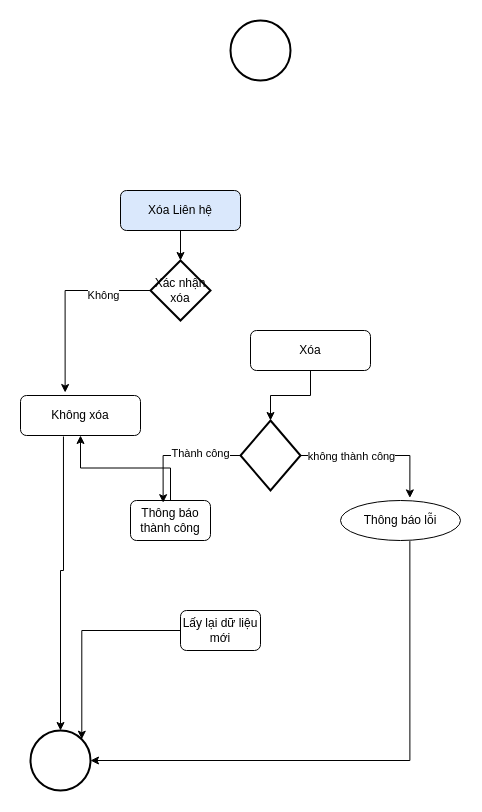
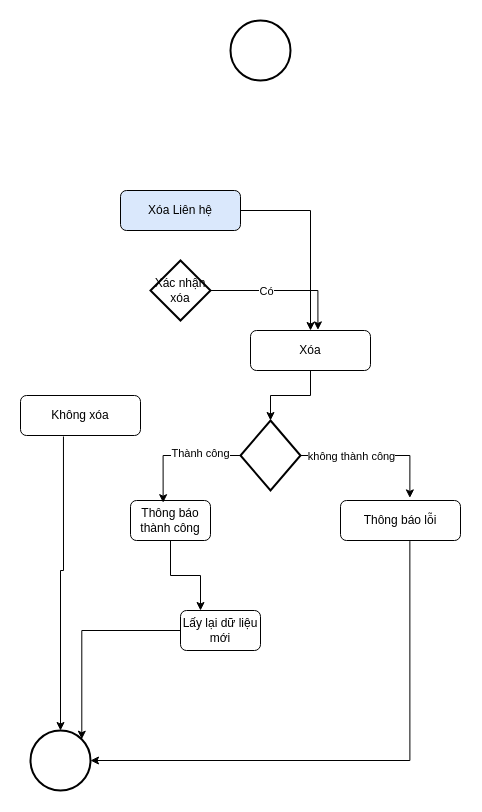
edge "Xóa Liên hệ" -> "Xác nhận xóa": now "Xóa Liên hệ" -> "Xóa"
edge "Xác nhận xóa" -> "Xóa": added, label "Có"
edge "Xác nhận xóa" -> "Không xóa": removed, label "Không"
edge "Thông báo thành công" -> "Không xóa": now "Thông báo thành công" -> "Lấy lại dữ liệu mới"
node "Thông báo lỗi": shape ellipse -> rounded rectangle
